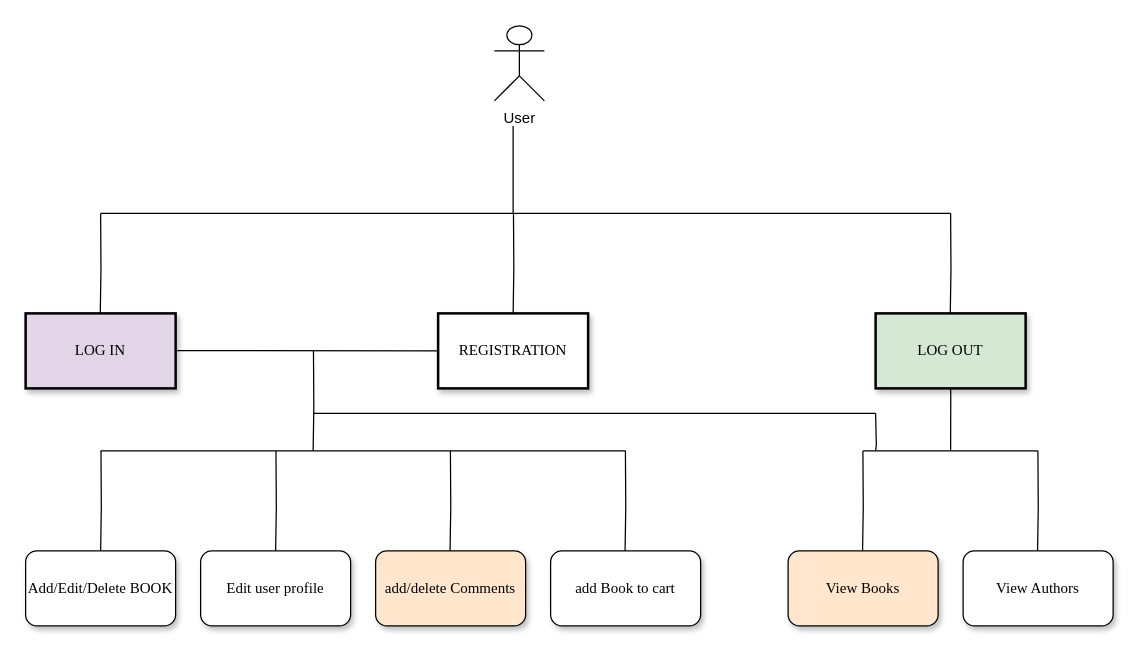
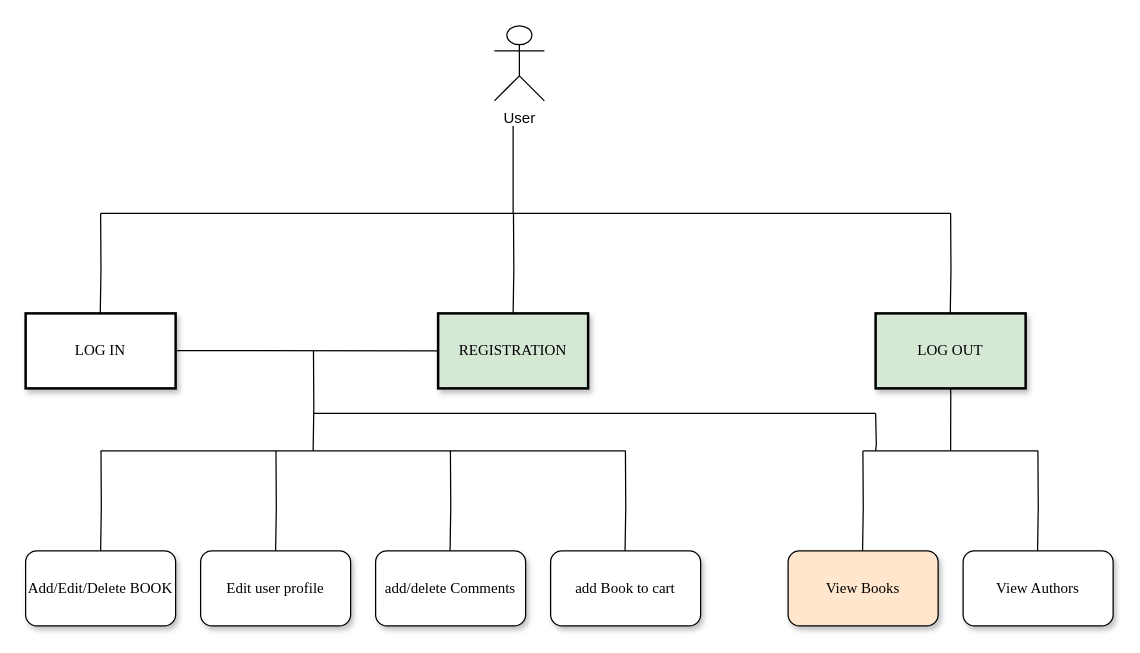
node "LOG IN": fillcolor #e1d5e7 -> #ffffff
node "REGISTRATION": fillcolor #ffffff -> #d5e8d4
node "add/delete Comments": fillcolor #ffe6cc -> #ffffff
